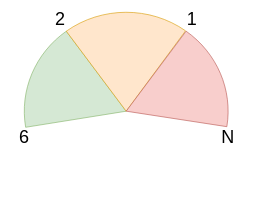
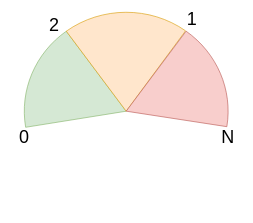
node "2": moved (60, 18) -> (54, 24)
node "6": label "6" -> "0"
